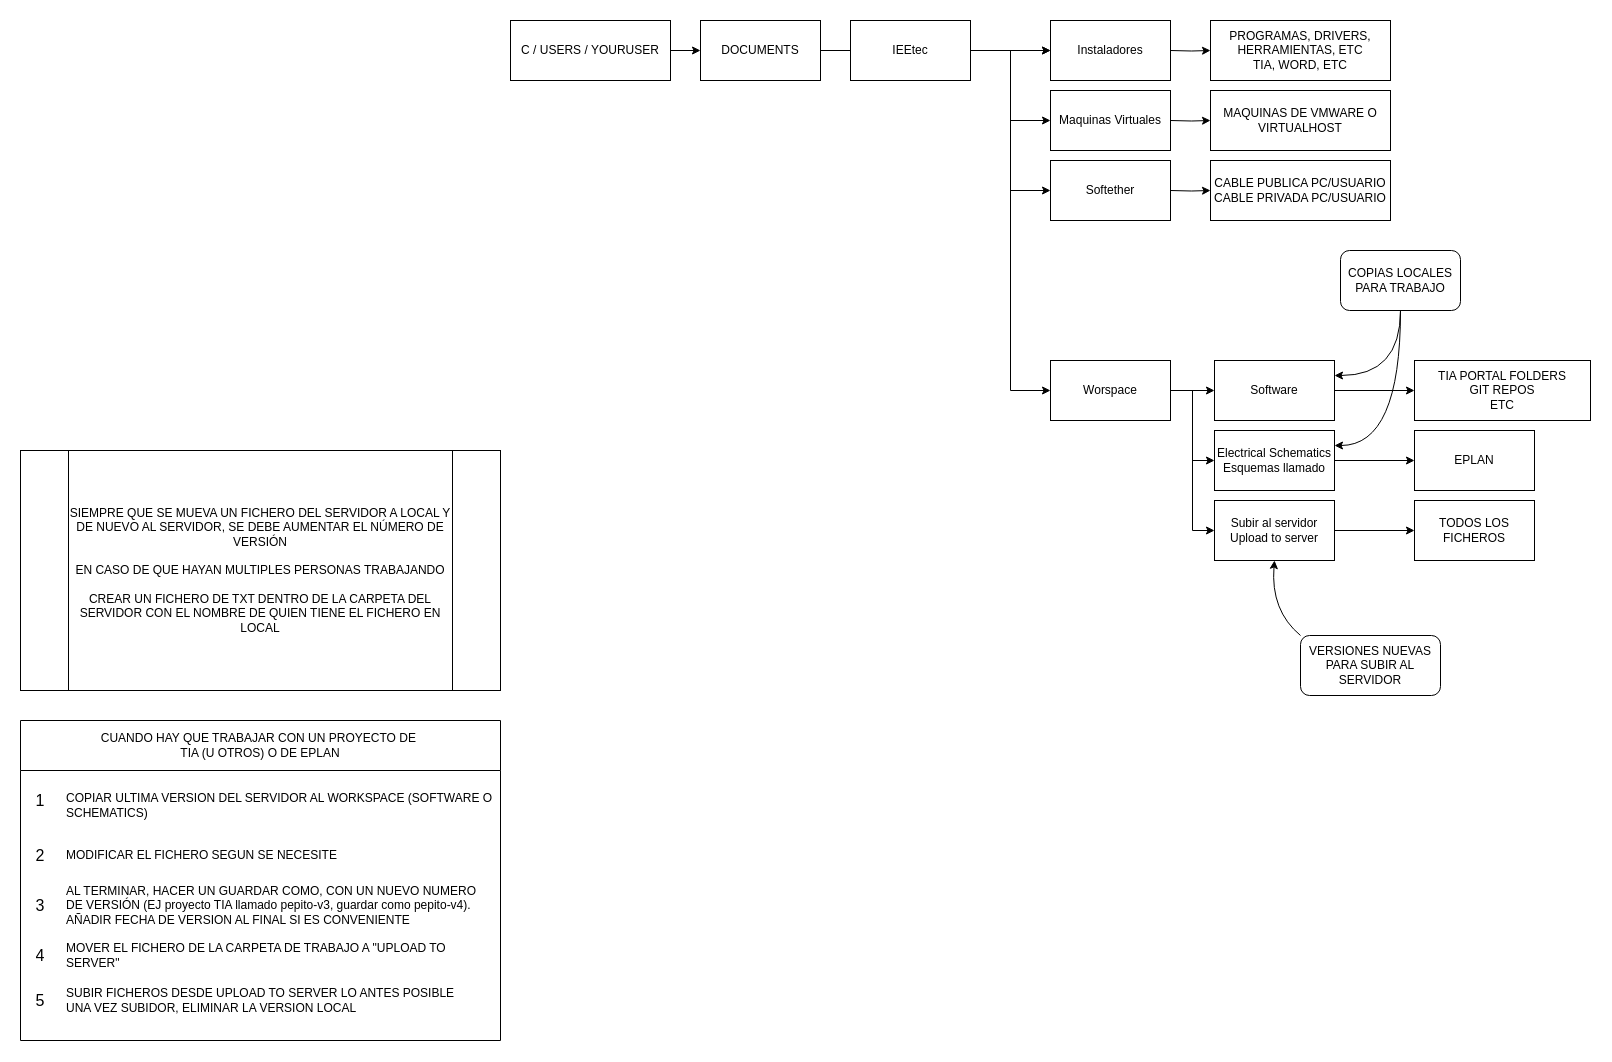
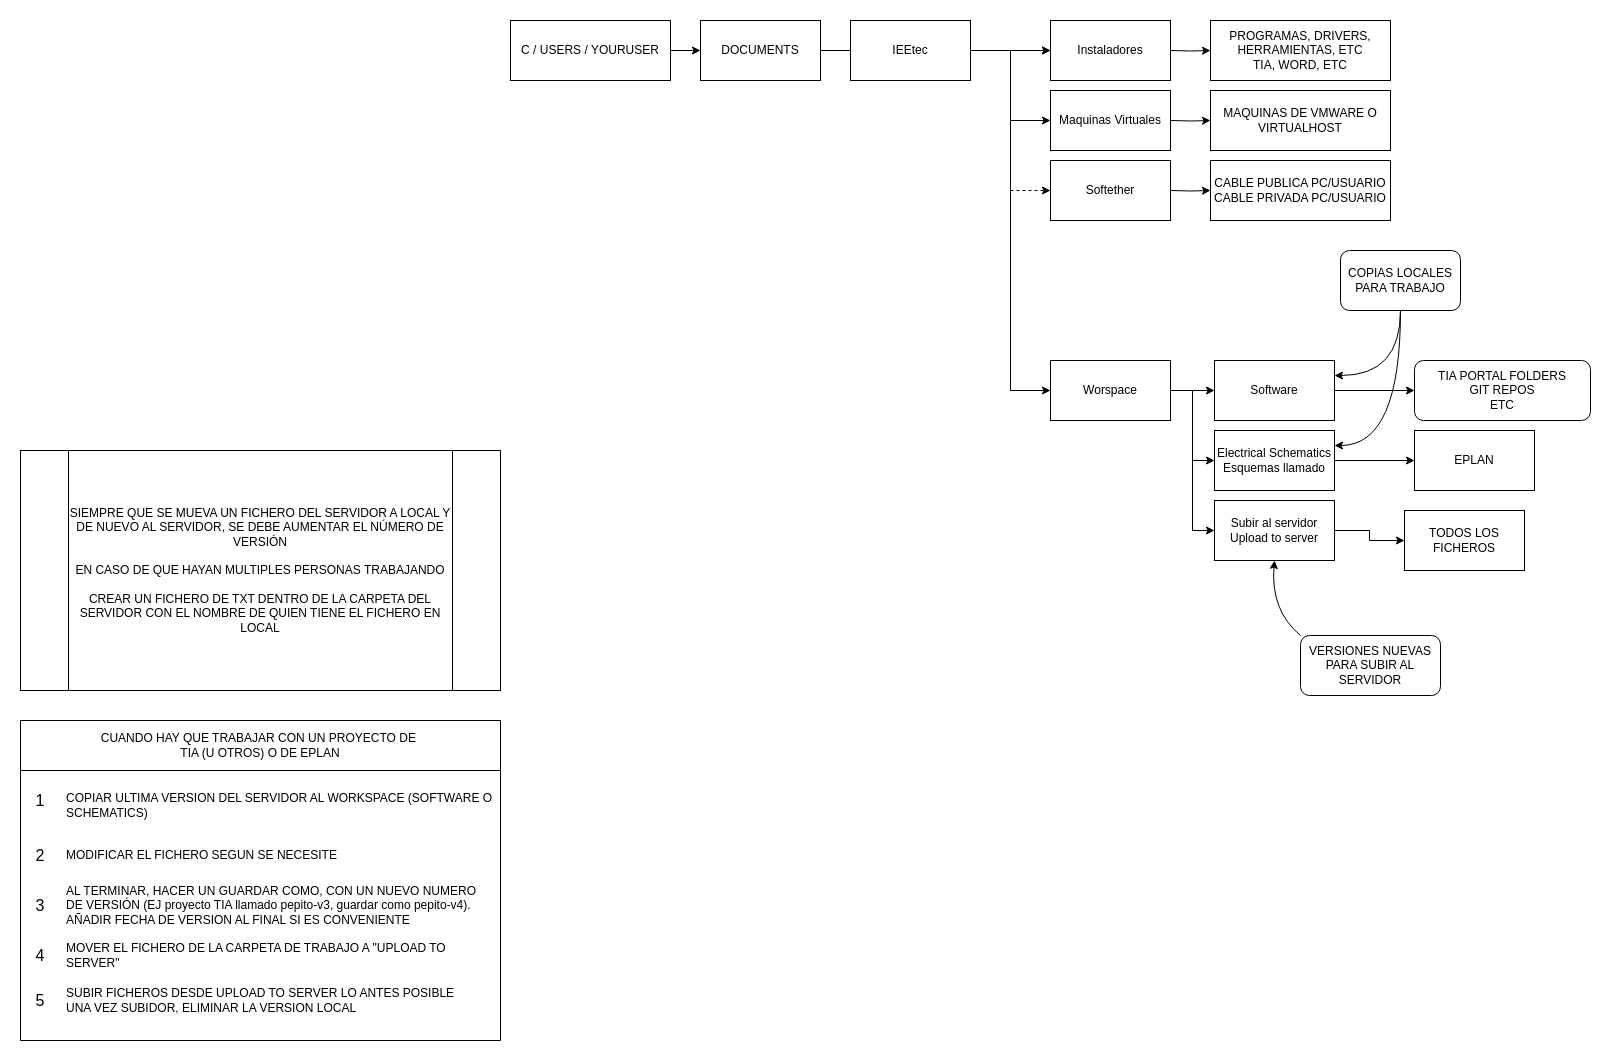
edge "IEEtec" -> "Softether": style solid -> dashed
node "TIA PORTAL FOLDERS GIT REPOS ETC": shape rectangle -> rounded rectangle
node "TODOS LOS FICHEROS": moved (1475, 531) -> (1465, 541)
